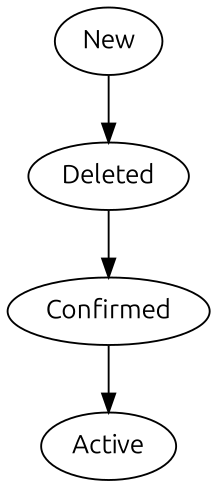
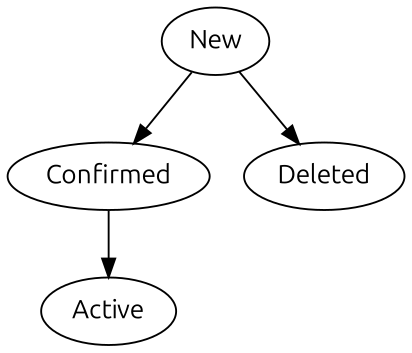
edge "Deleted" -> "Confirmed": now "New" -> "Confirmed"
